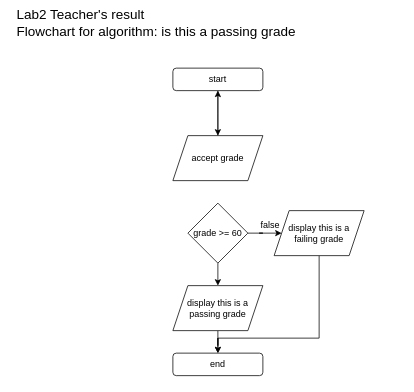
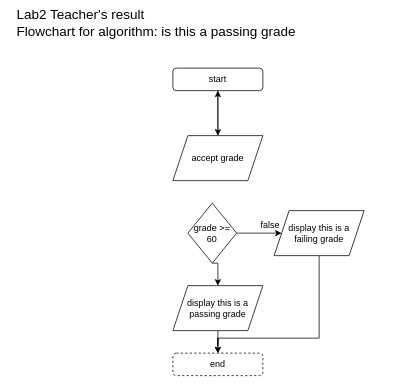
node "grade >= 60": size 60x60 -> 49x60
node "end": style solid -> dashed
